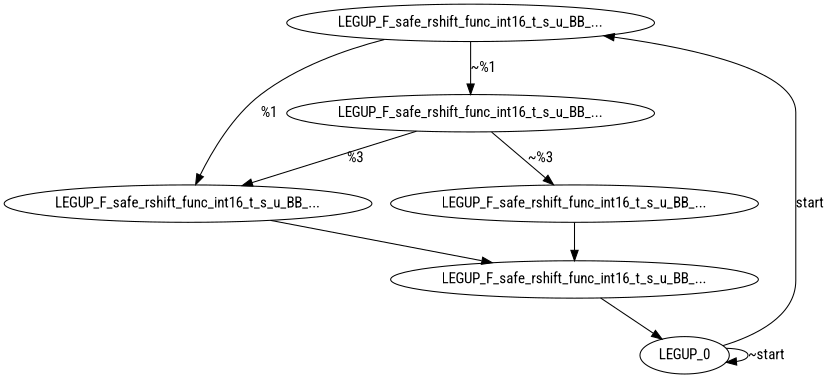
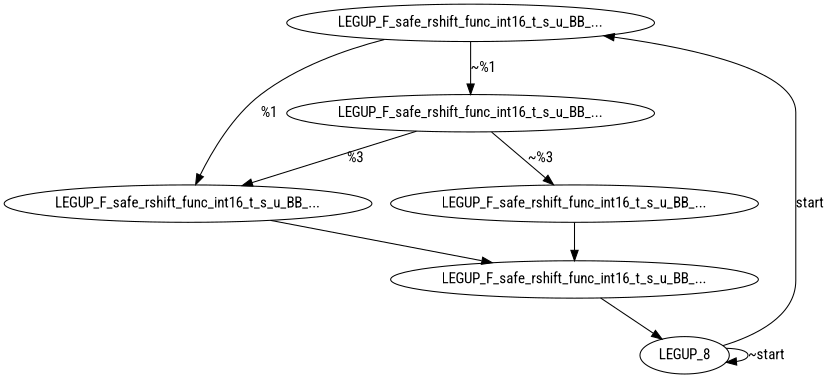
node "LEGUP_0": label "LEGUP_0" -> "LEGUP_8"
